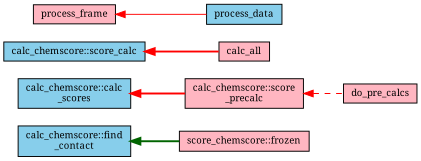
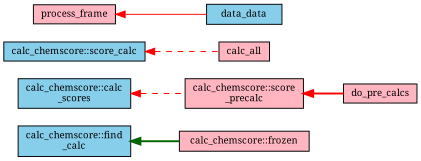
node "process_data": label "process_data" -> "data_data"
edge "calc_all" -> "calc_chemscore::score_calc": style bold -> dashed
edge "calc_chemscore::score _precalc" -> "calc_chemscore::calc _scores": style bold -> dashed
edge "do_pre_calcs" -> "calc_chemscore::score _precalc": style dashed -> bold
node "calc_chemscore::find _contact": label "calc_chemscore::find _contact" -> "calc_chemscore::find _calc"
node "score_chemscore::frozen": label "score_chemscore::frozen" -> "calc_chemscore::frozen"
